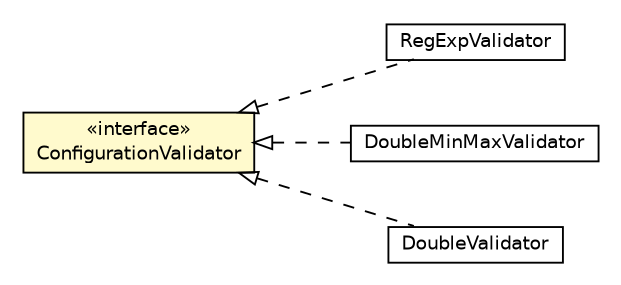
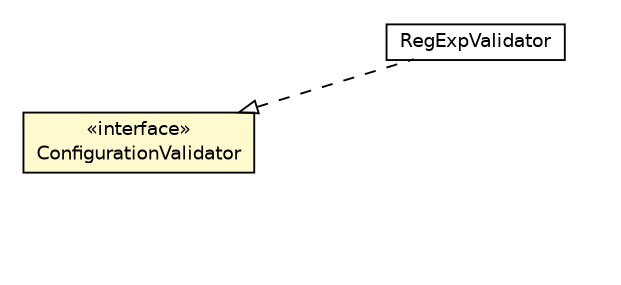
node "DoubleMinMaxValidator": removed
node "DoubleValidator": removed
